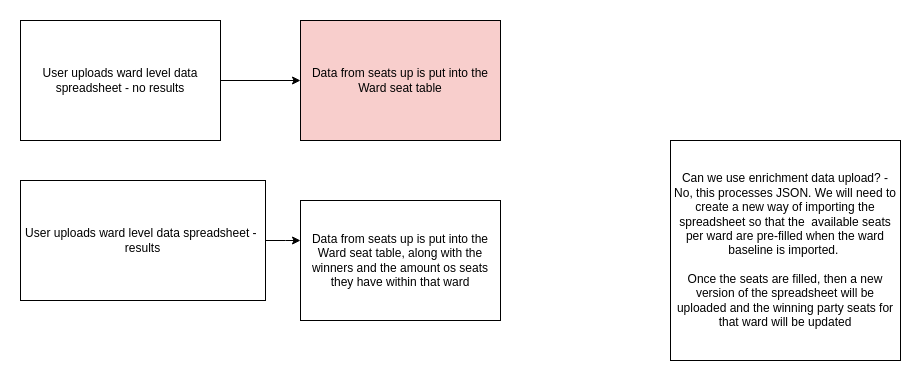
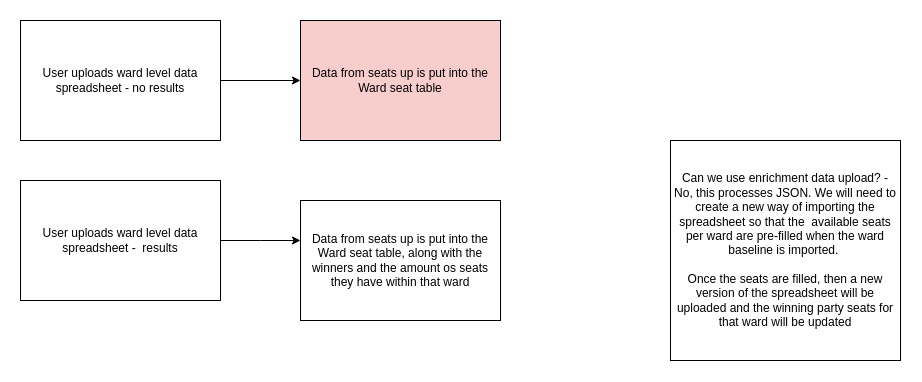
node "User uploads ward level data spreadsheet - results": size 245x120 -> 200x120
